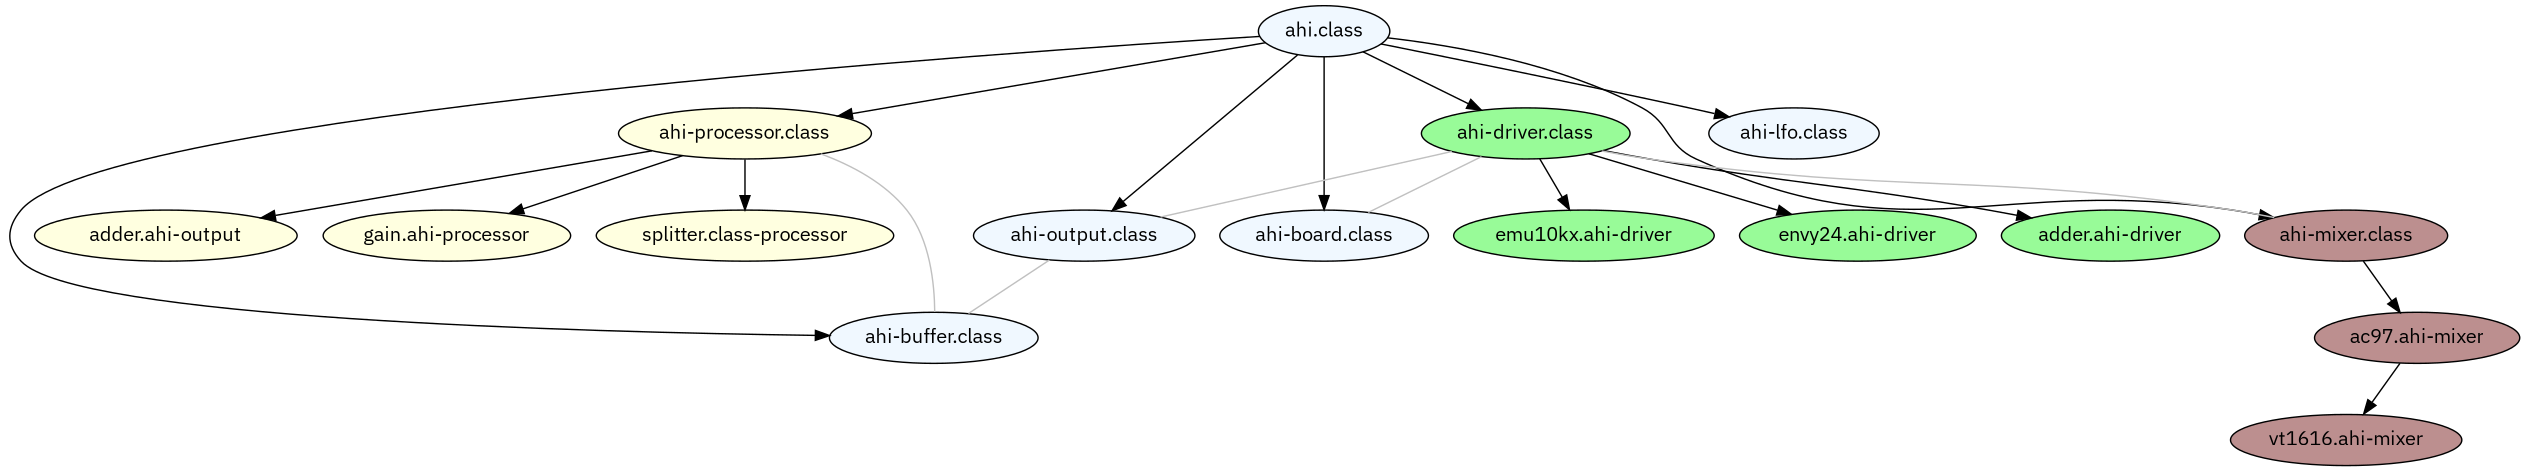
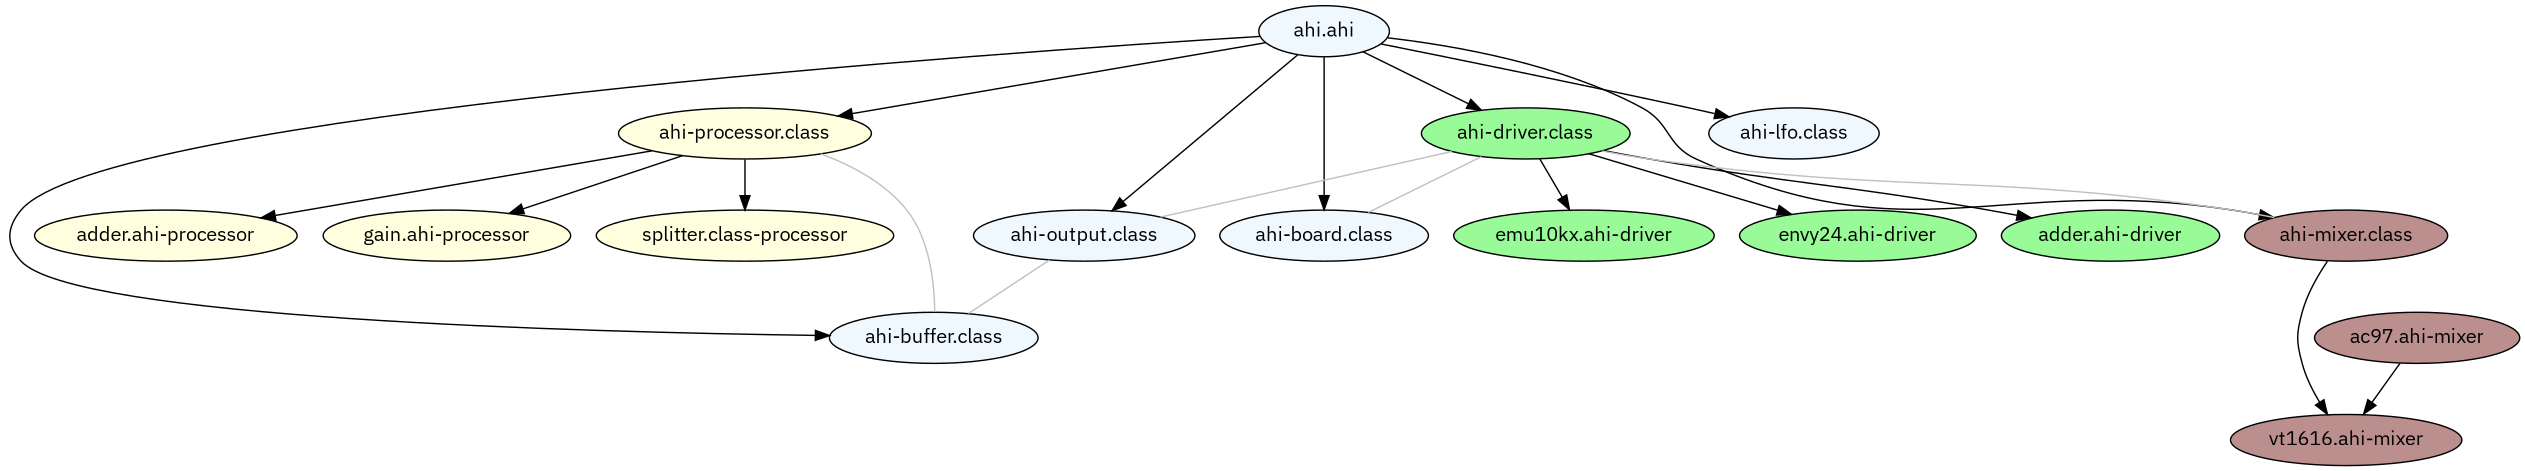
node "ahi.class": label "ahi.class" -> "ahi.ahi"
node "adder.ahi-output": label "adder.ahi-output" -> "adder.ahi-processor"
edge "ahi-mixer.class" -> "ac97.ahi-mixer": now "ahi-mixer.class" -> "vt1616.ahi-mixer"
